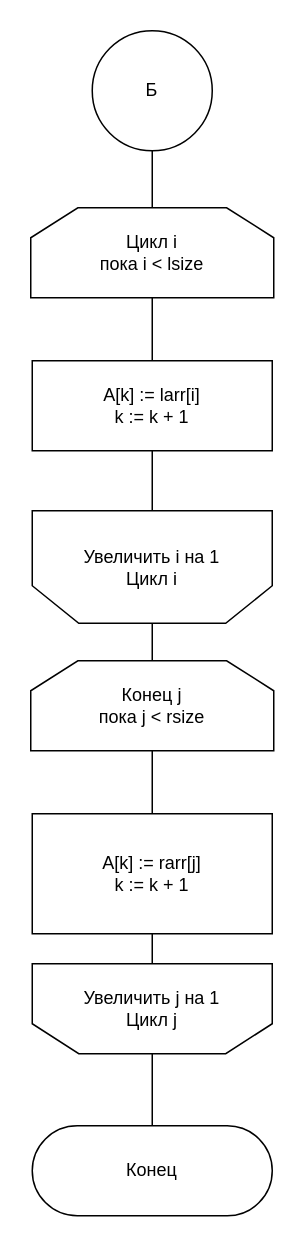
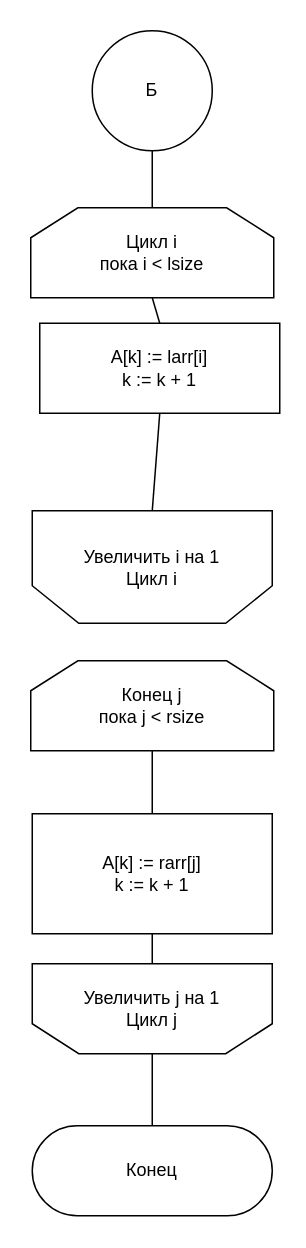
node "A[k] := larr[i] k := k + 1": moved (152, 406) -> (160, 368)
edge "Увеличить i на 1 Цикл i" -- "Конец j пока j < rsize": removed
